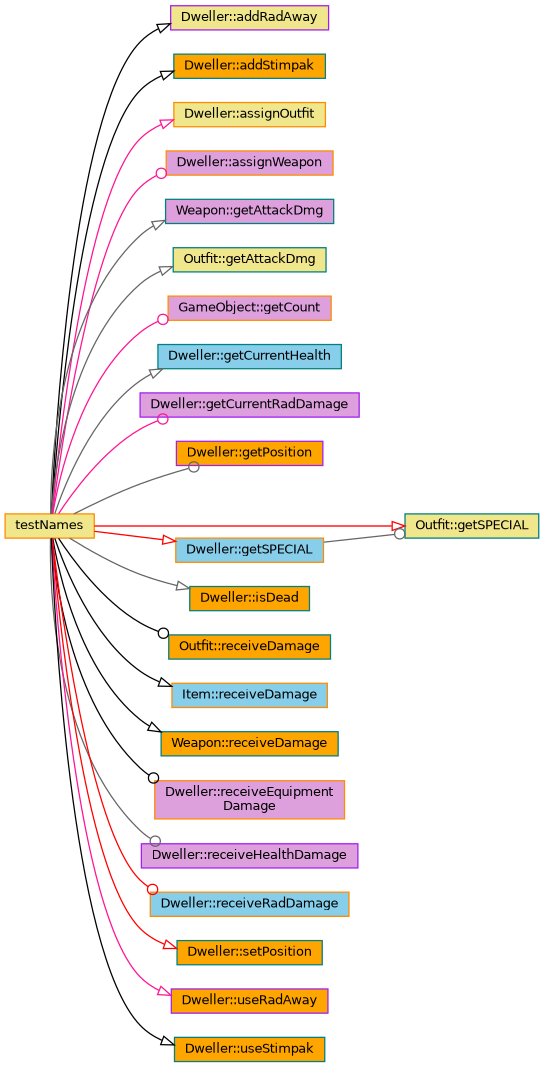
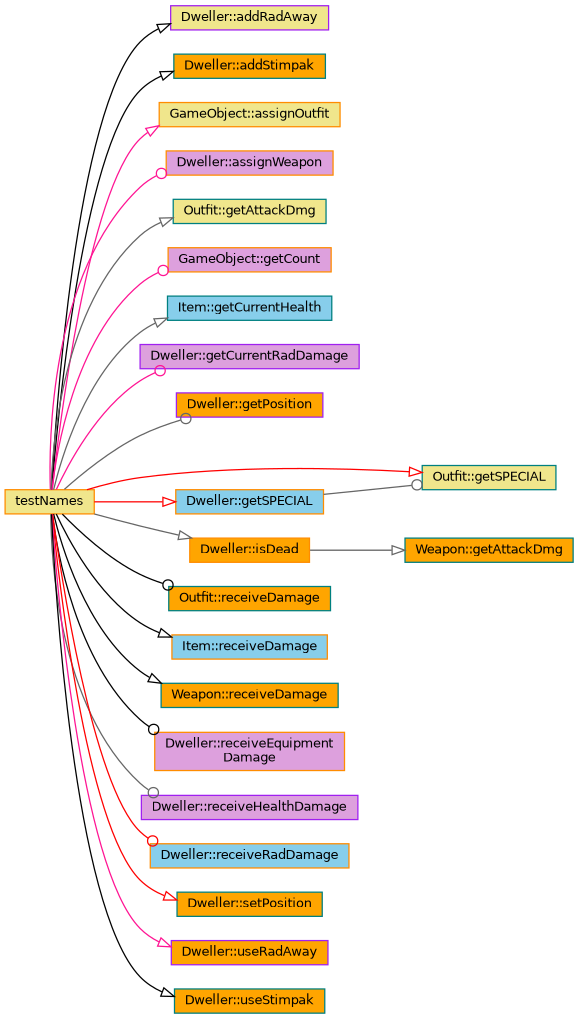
node "Dweller::assignOutfit": label "Dweller::assignOutfit" -> "GameObject::assignOutfit"
node "Weapon::getAttackDmg": fillcolor plum -> orange
node "Dweller::getCurrentHealth": label "Dweller::getCurrentHealth" -> "Item::getCurrentHealth"
edge "testNames" -> "Weapon::getAttackDmg": now "Dweller::isDead" -> "Weapon::getAttackDmg"
node "Dweller::isDead": color teal -> darkorange
